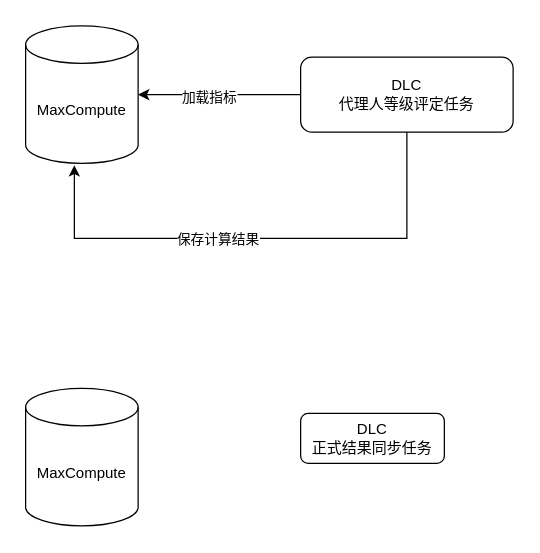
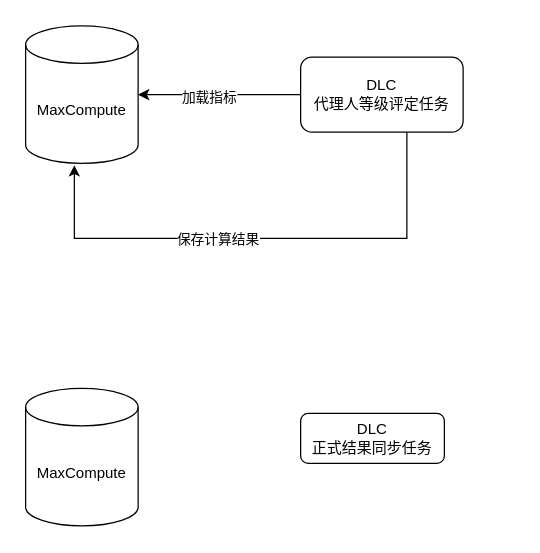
node "DLC 代理人等级评定任务": size 213x75 -> 163x75
